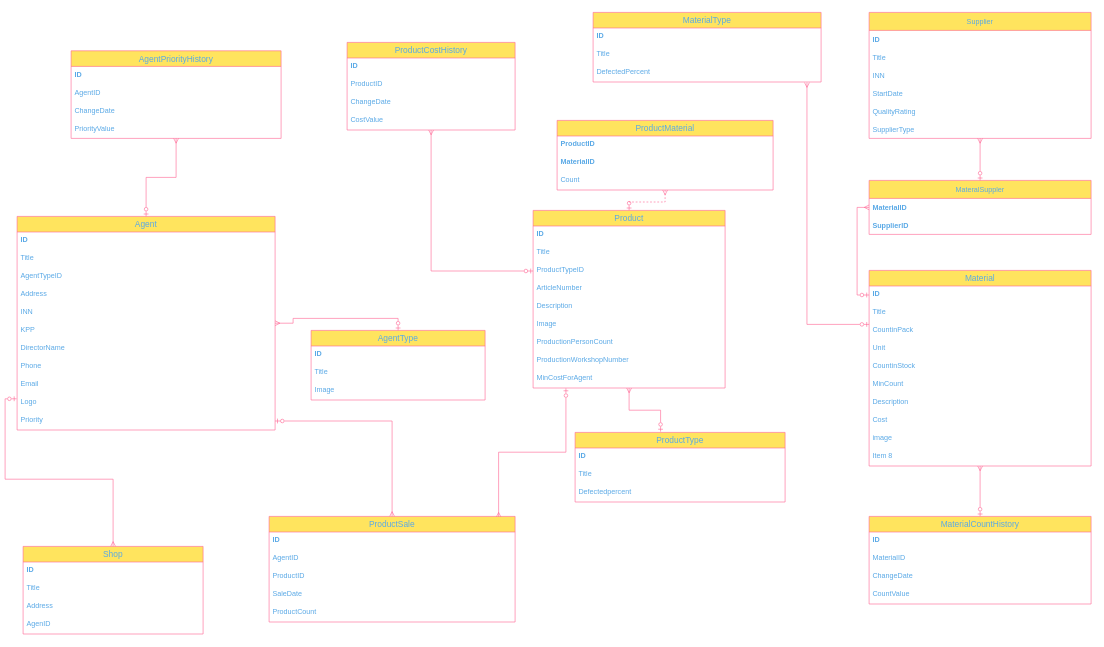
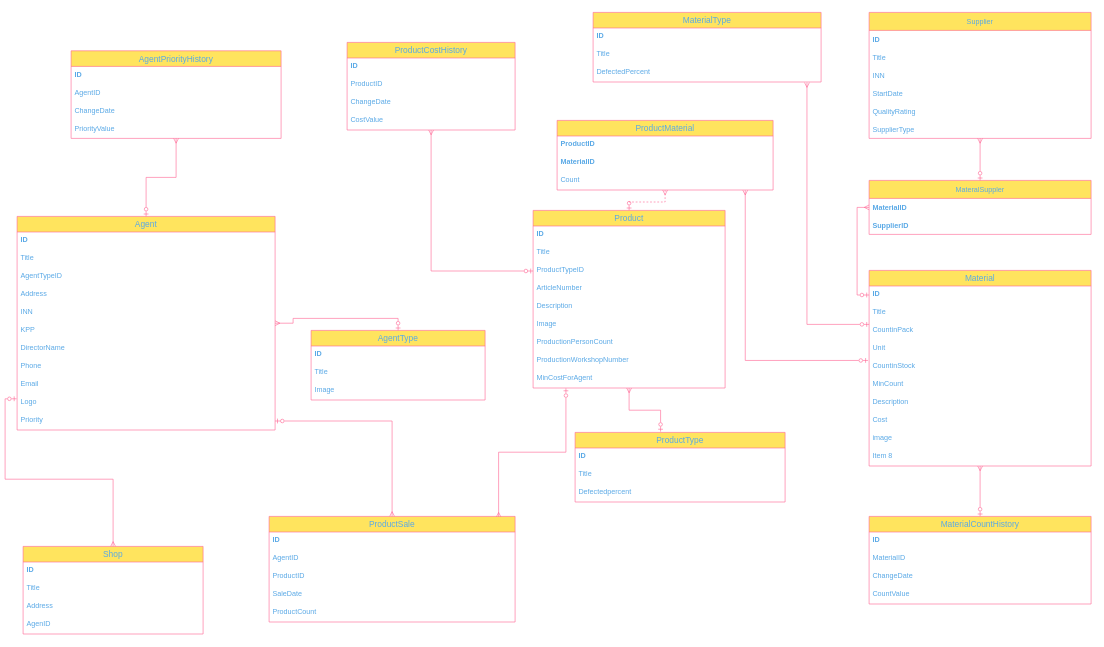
edge "Count" -- "CountinStock": added
